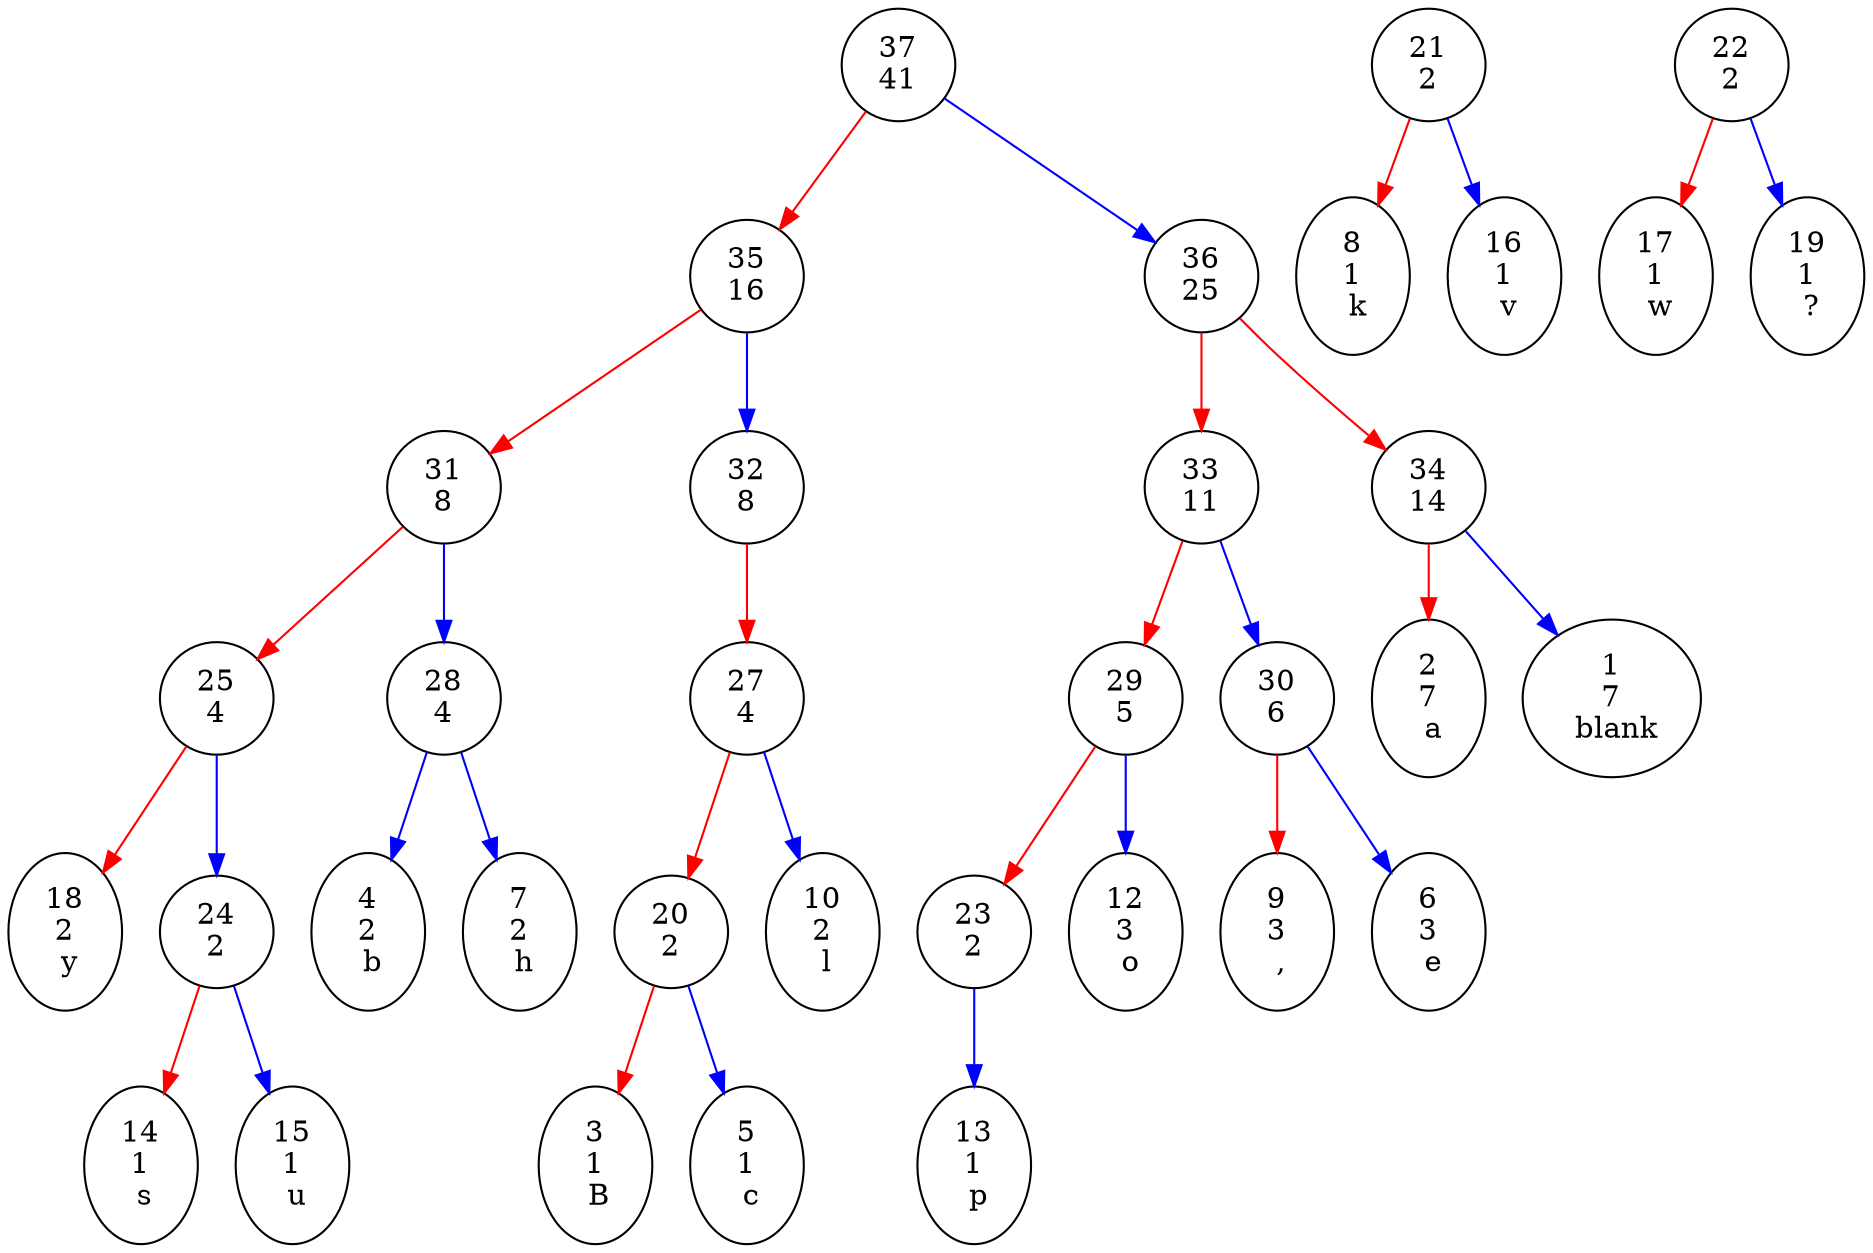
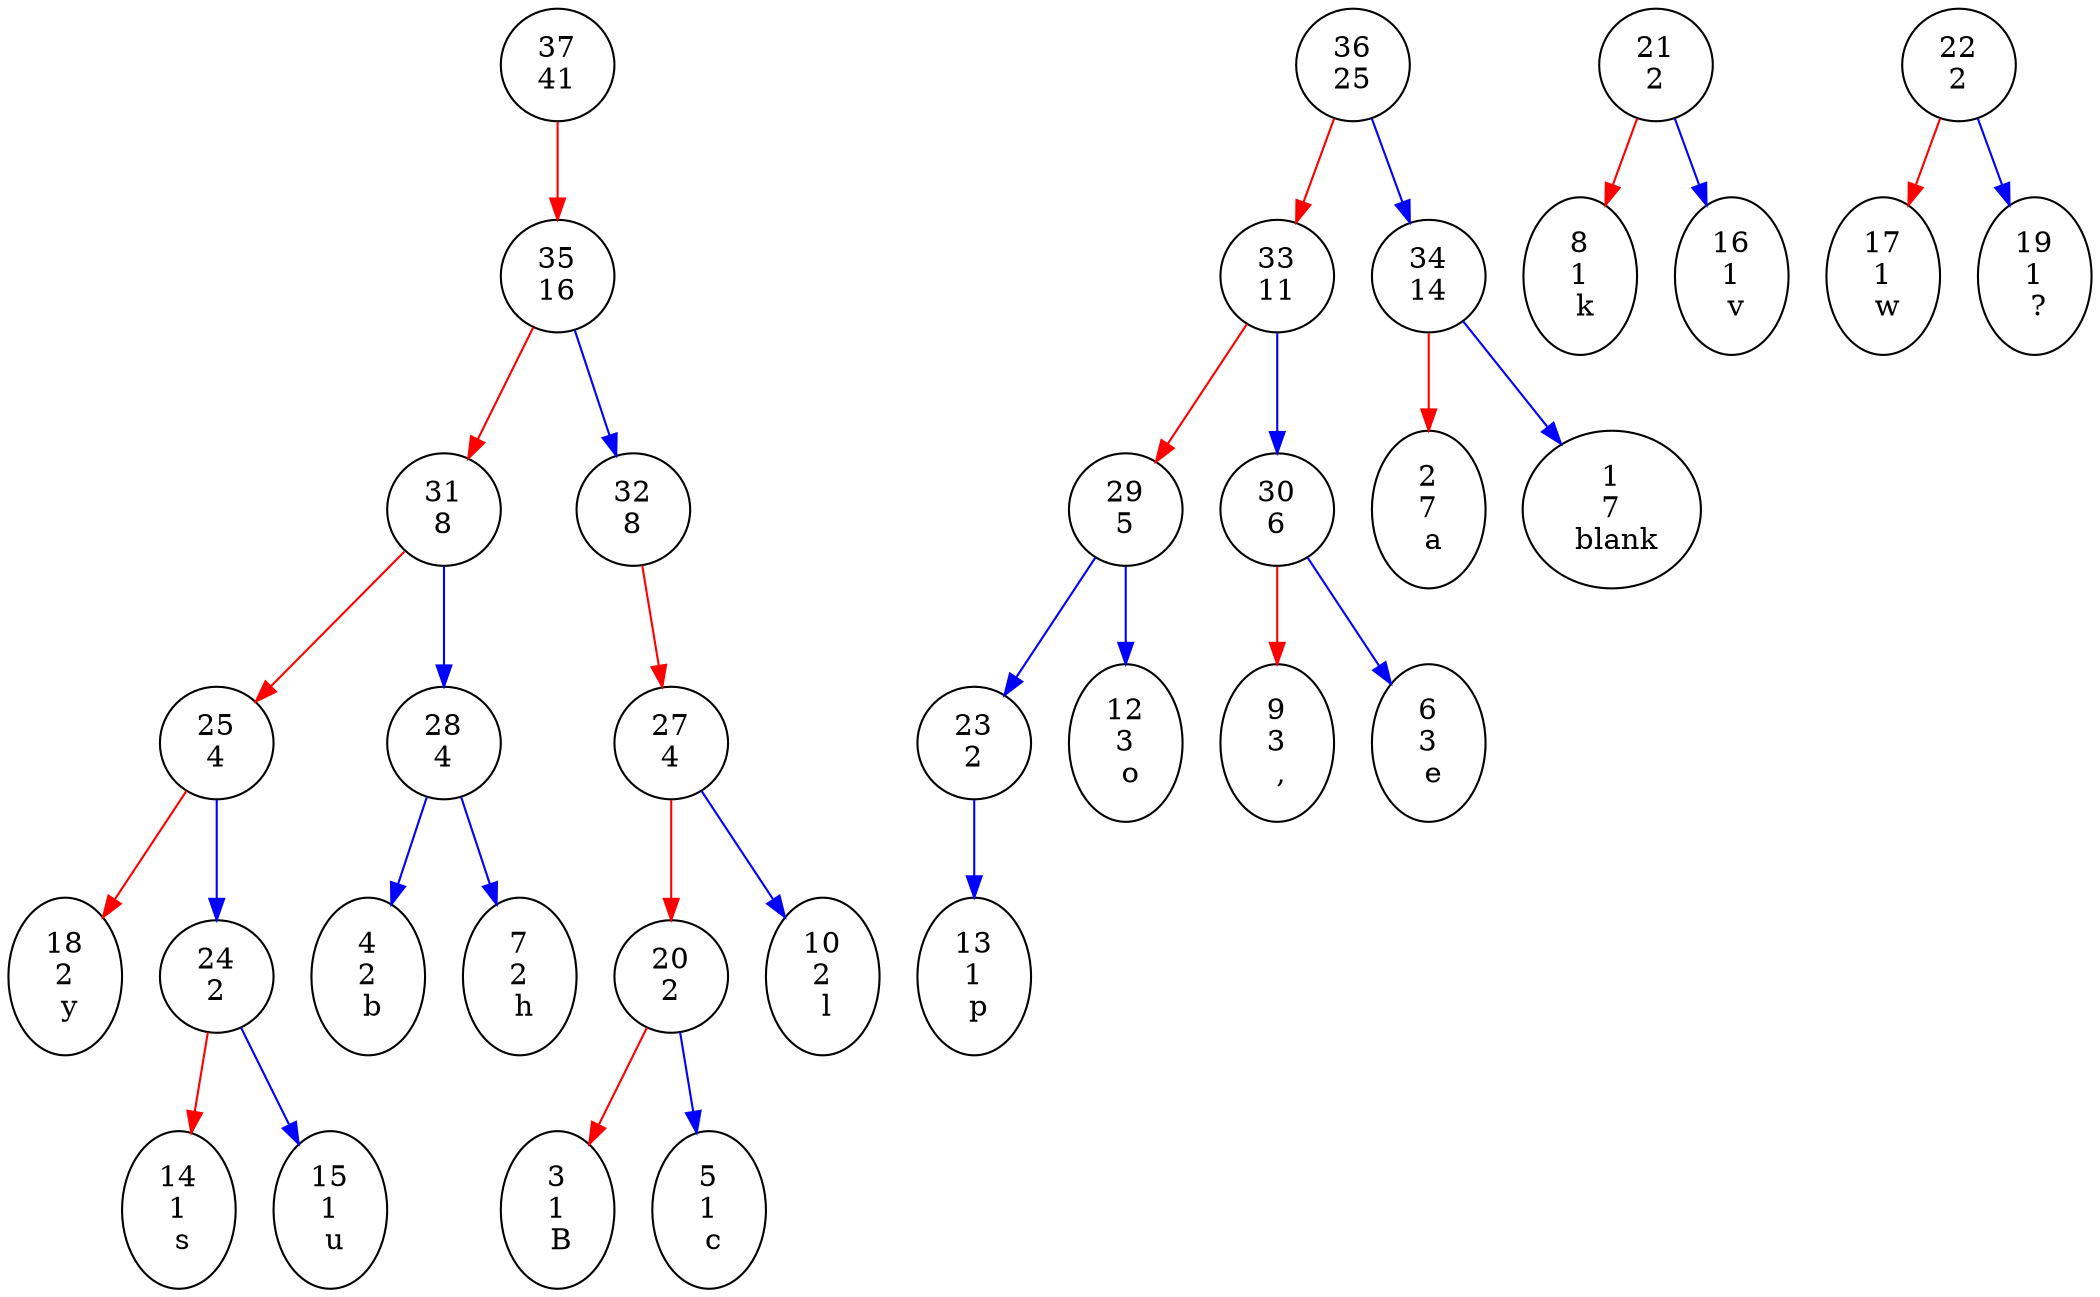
edge "37 41" -> "36 25": removed
edge "36 25" -> "34 14": color red -> blue
edge "29 5" -> "23 2": color red -> blue
